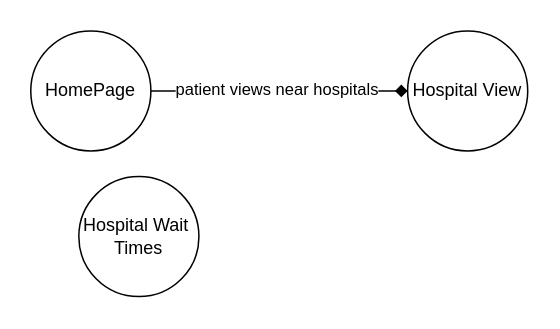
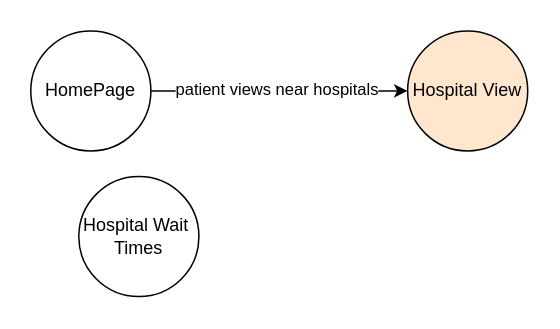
edge "HomePage" -> "Hospital View": arrowhead diamond -> classic
node "Hospital View": fillcolor #ffffff -> #ffe6cc
